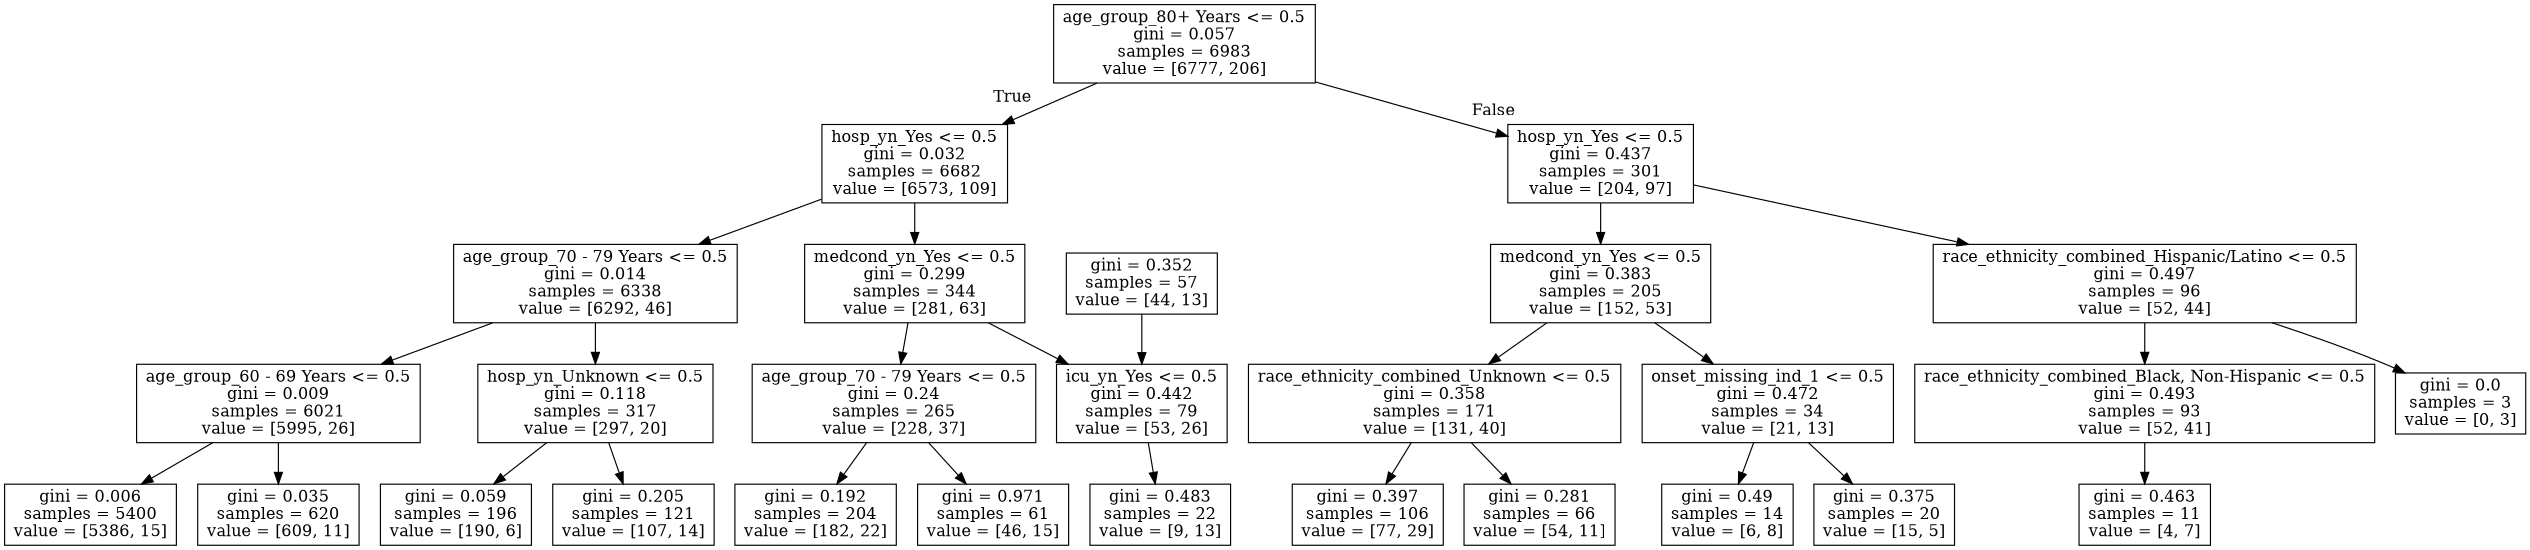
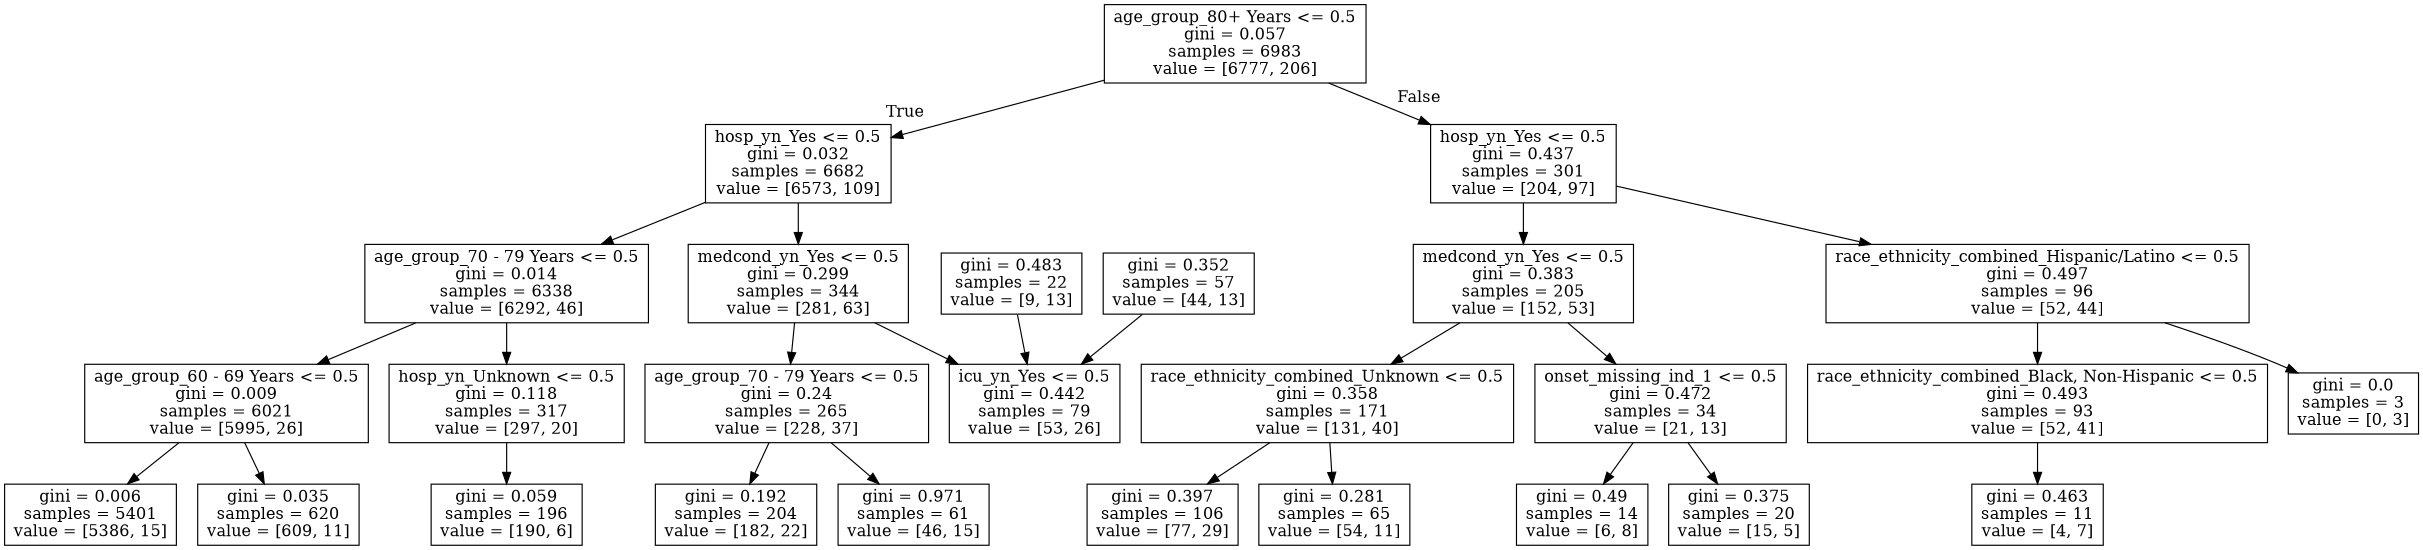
edge "icu_yn_Yes <= 0.5 gini = 0.442 samples = 79 value = [53, 26]" -> "gini = 0.483 samples = 22 value = [9, 13]": reversed
node "gini = 0.006 samples = 5400 value = [5386, 15]": label "gini = 0.006 samples = 5400 value = [5386, 15]" -> "gini = 0.006 samples = 5401 value = [5386, 15]"
node "gini = 0.205 samples = 121 value = [107, 14]": removed
node "gini = 0.281 samples = 66 value = [54, 11]": label "gini = 0.281 samples = 66 value = [54, 11]" -> "gini = 0.281 samples = 65 value = [54, 11]"
